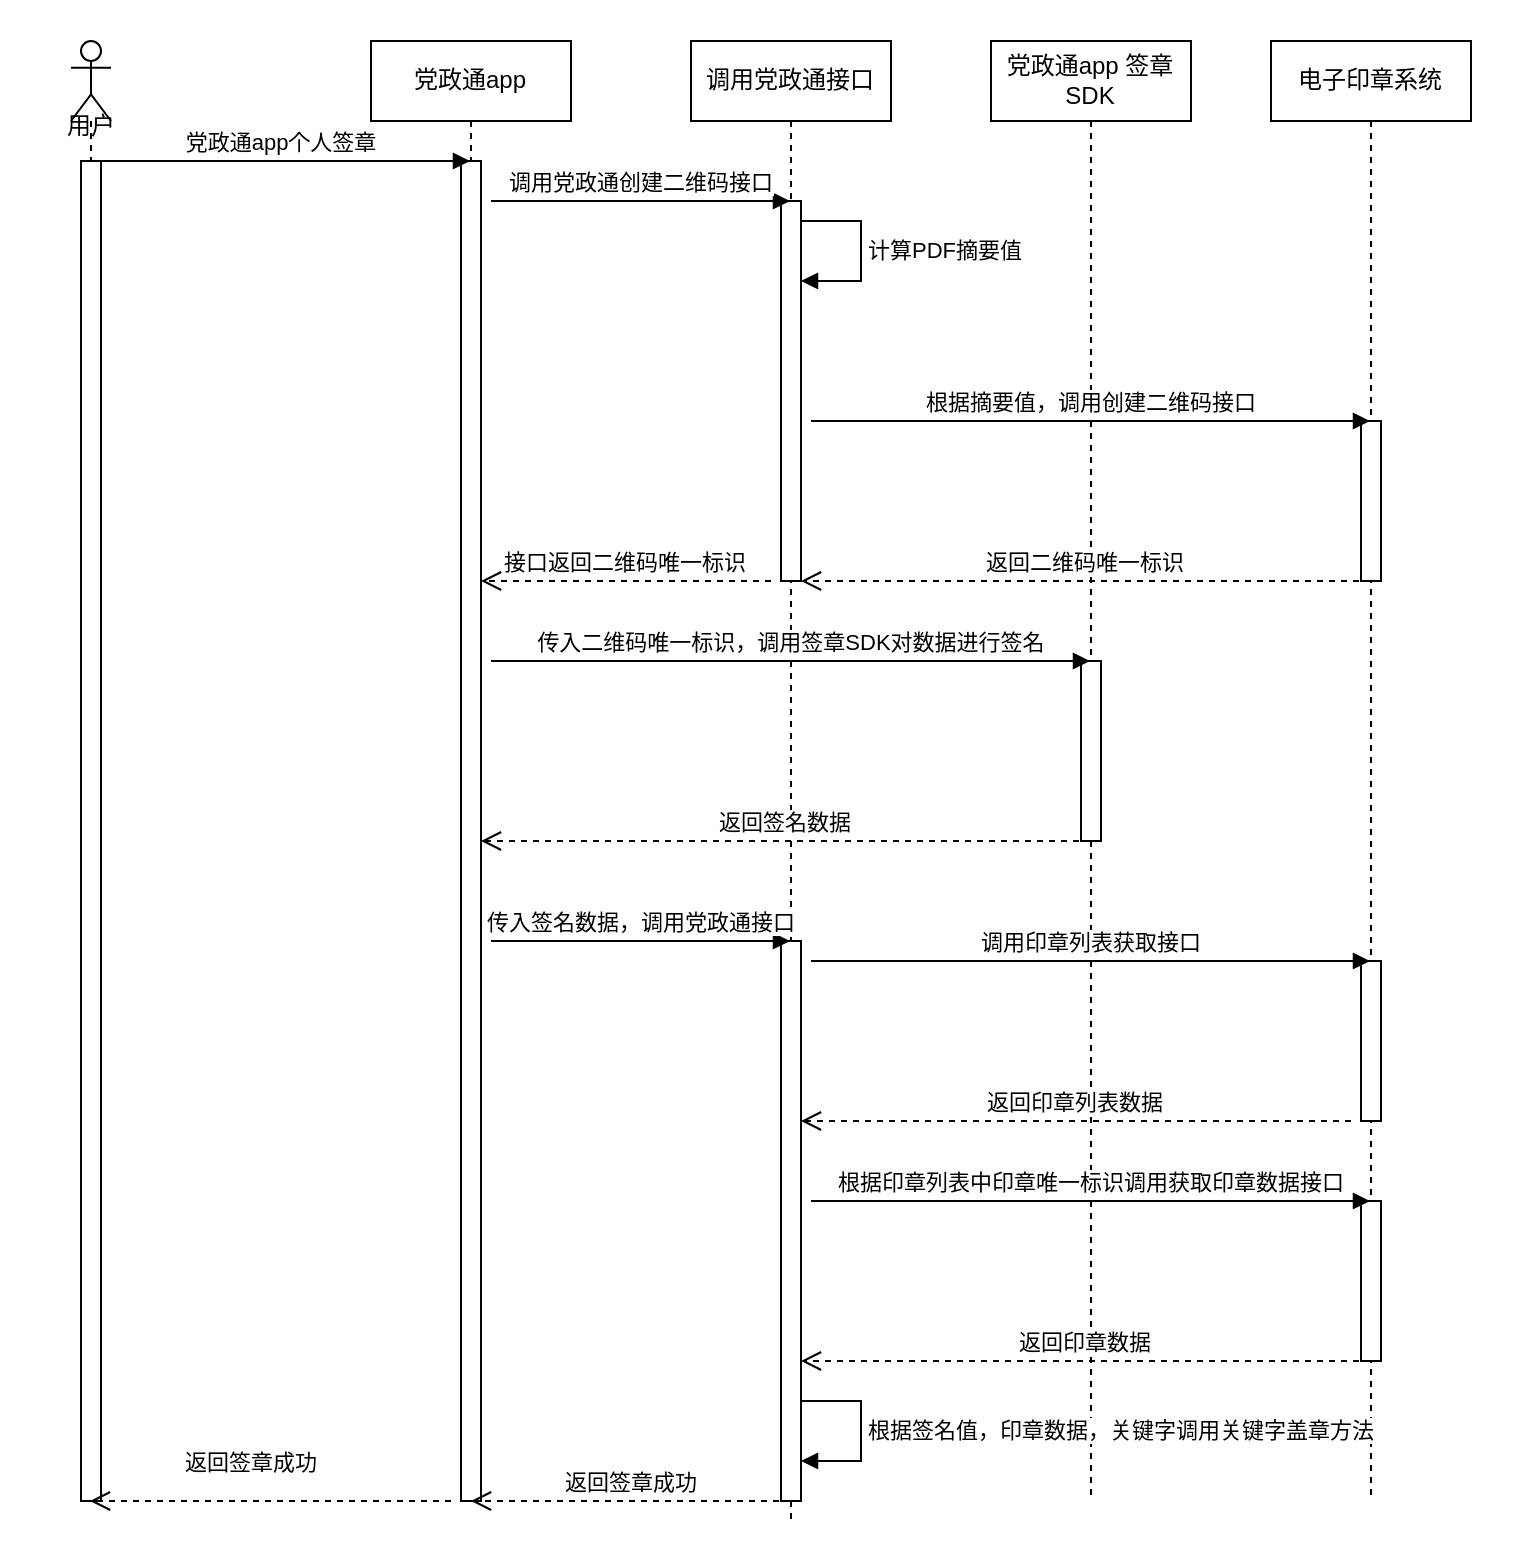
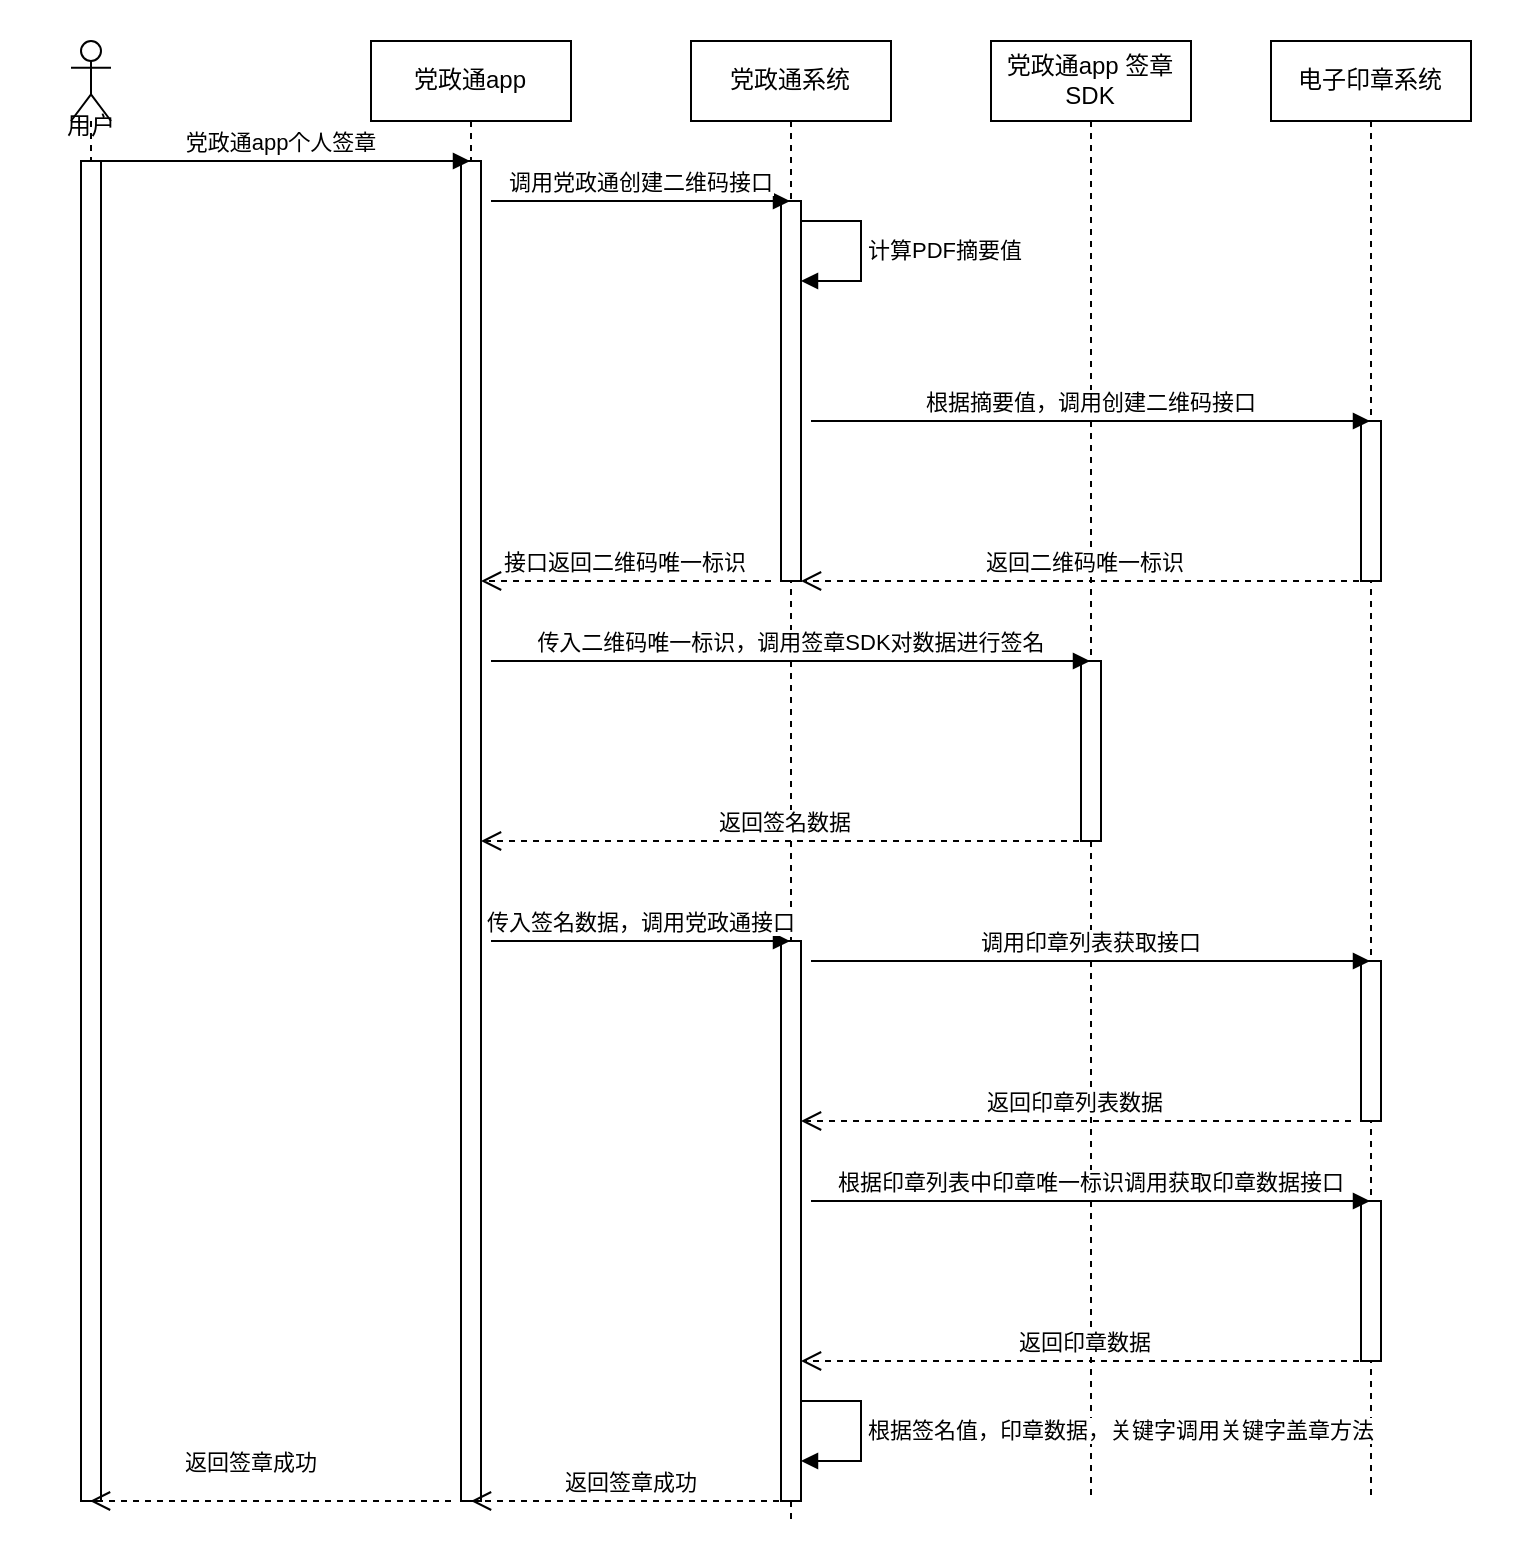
node "调用党政通接口": label "调用党政通接口" -> "党政通系统"
